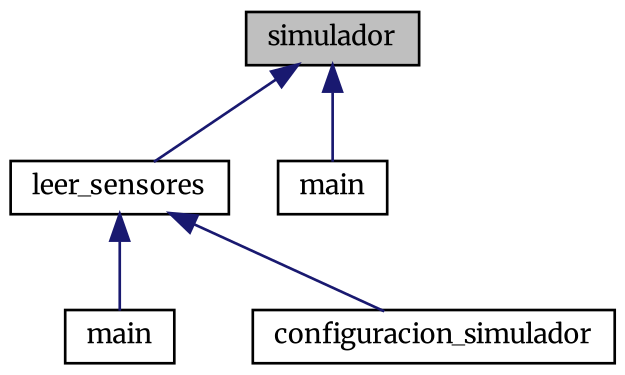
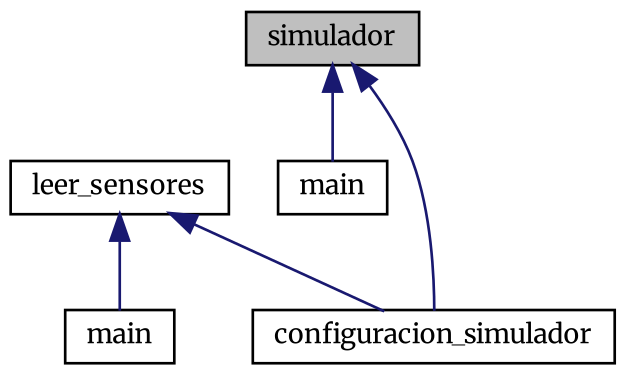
edge "leer_sensores" -> "simulador": now "configuracion_simulador" -> "simulador"
